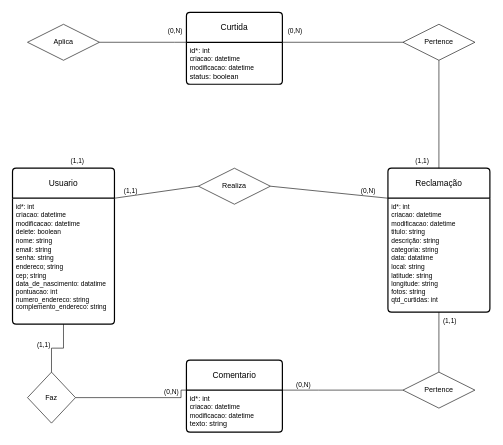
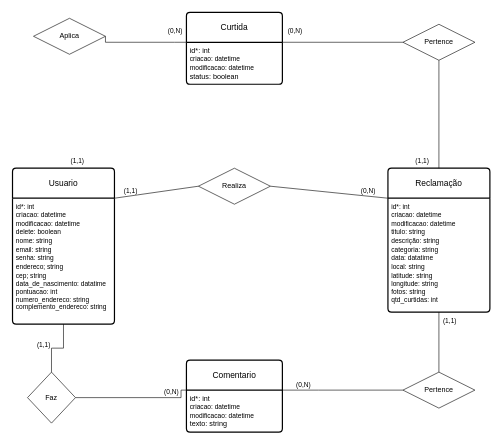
node "Aplica": moved (63, 42) -> (69, 36)
